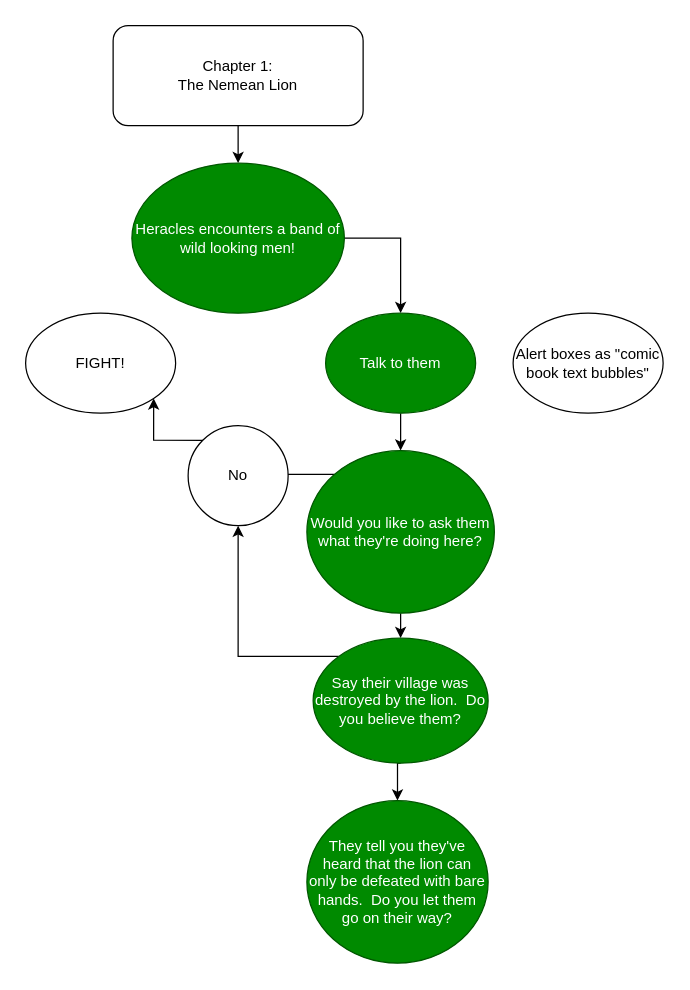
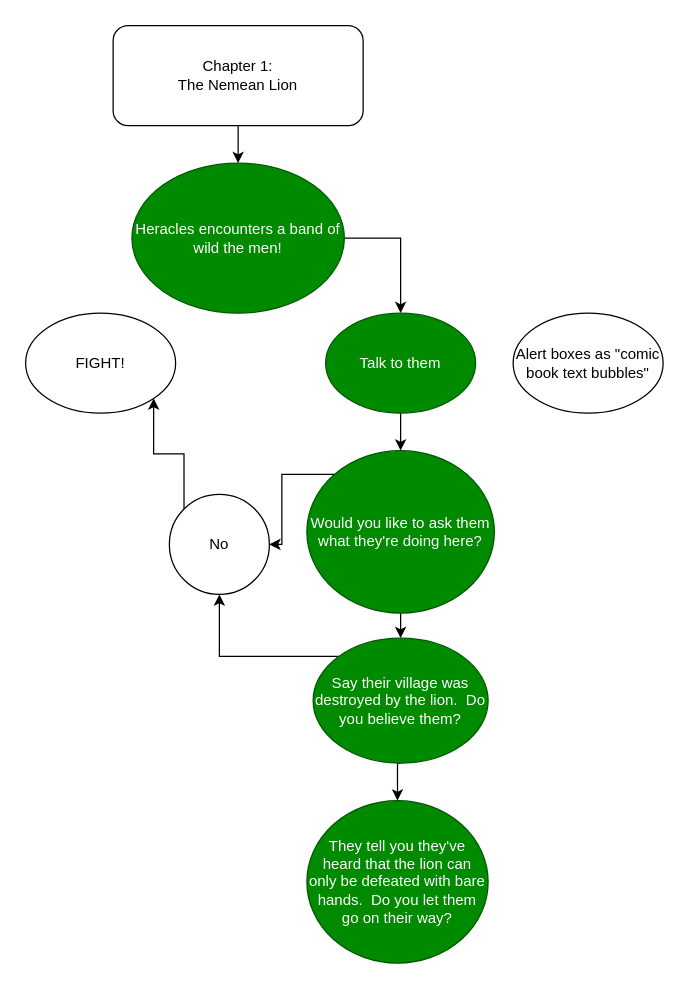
node "Heracles encounters a band of wild looking men!": label "Heracles encounters a band of wild looking men!" -> "Heracles encounters a band of wild the men!"
node "No": moved (238, 476) -> (219, 544)
